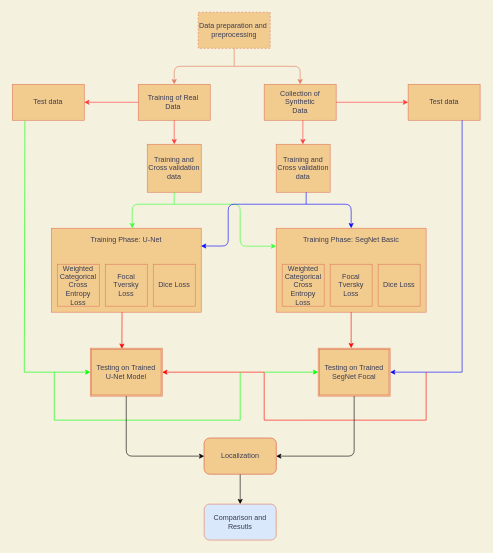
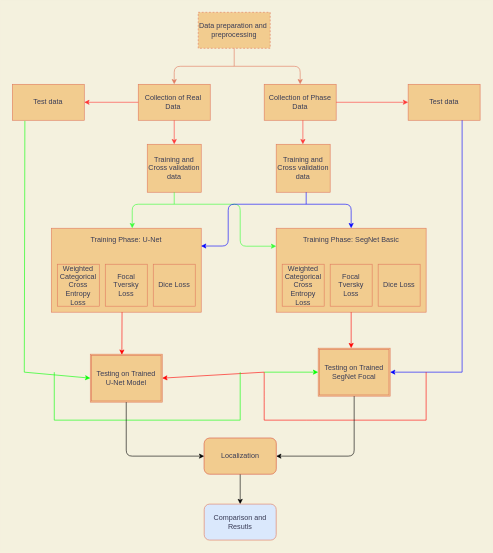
node "Training of Real Data": label "Training of Real Data" -> "Collection of Real Data"
node "Collection of Synthetic Data": label "Collection of Synthetic Data" -> "Collection of Phase Data"
node "Testing on Trained U-Net Model": moved (126, 372) -> (126, 378)
